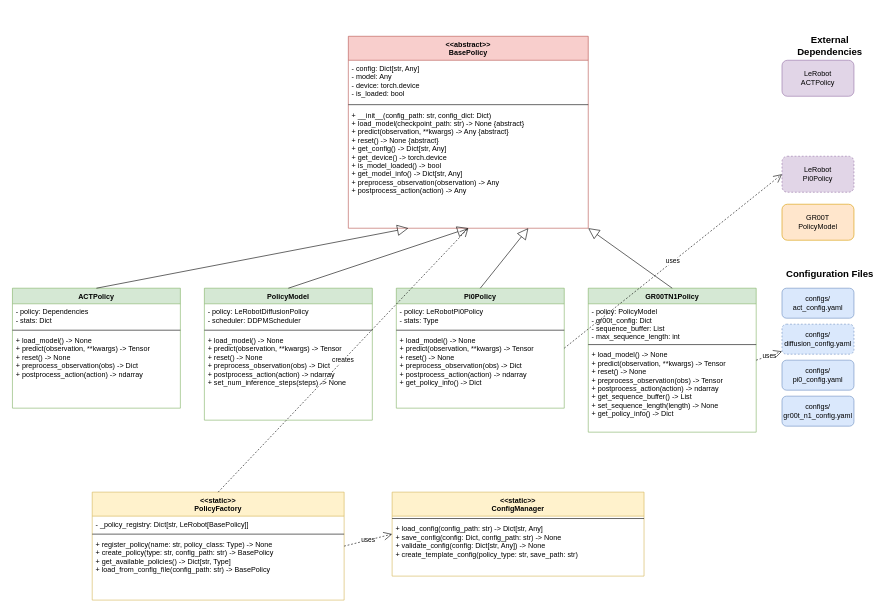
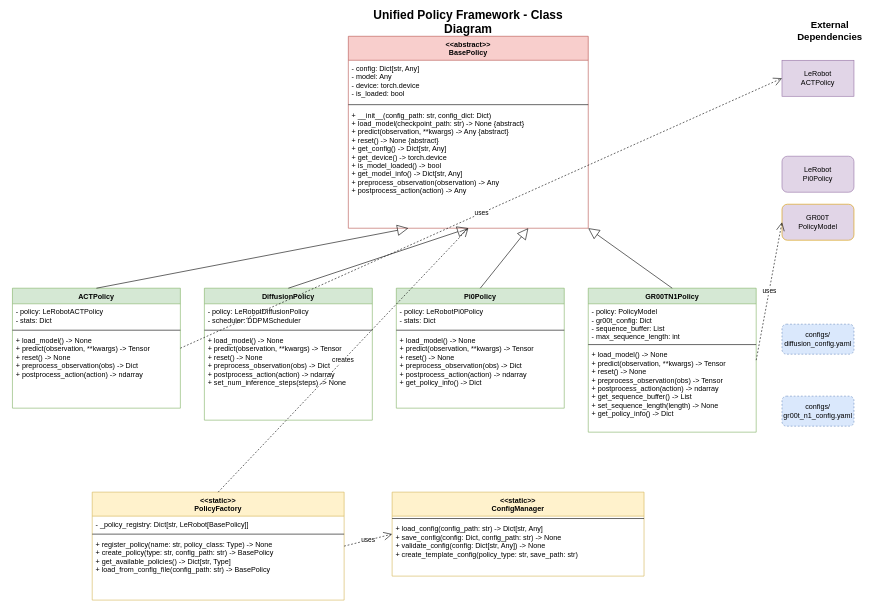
node "Unified Policy Framework - Class Diagram": added
node "External Dependencies": moved (830, 45) -> (830, 30)
node "LeRobot ACTPolicy": shape rounded rectangle -> rectangle
edge "ACTPolicy" -> "LeRobot ACTPolicy": added, label "uses"
node "LeRobot Pi0Policy": style dashed -> solid
node "GR00T PolicyModel": fillcolor #ffe6cc -> #e1d5e7
node "Configuration Files": removed
edge "Pi0Policy" -> "LeRobot Pi0Policy": removed, label "uses"
node "PolicyModel": label "PolicyModel" -> "DiffusionPolicy"
node "configs/ act_config.yaml": removed
node "- policy: Dependencies - stats: Dict": label "- policy: Dependencies - stats: Dict" -> "- policy: LeRobotACTPolicy - stats: Dict"
node "- policy: LeRobotPi0Policy - stats: Type": label "- policy: LeRobotPi0Policy - stats: Type" -> "- policy: LeRobotPi0Policy - stats: Dict"
edge "GR00TN1Policy" -> "configs/ diffusion_config.yaml": now "GR00TN1Policy" -> "GR00T PolicyModel"
node "configs/ pi0_config.yaml": removed
node "configs/ gr00t_n1_config.yaml": style solid -> dashed
